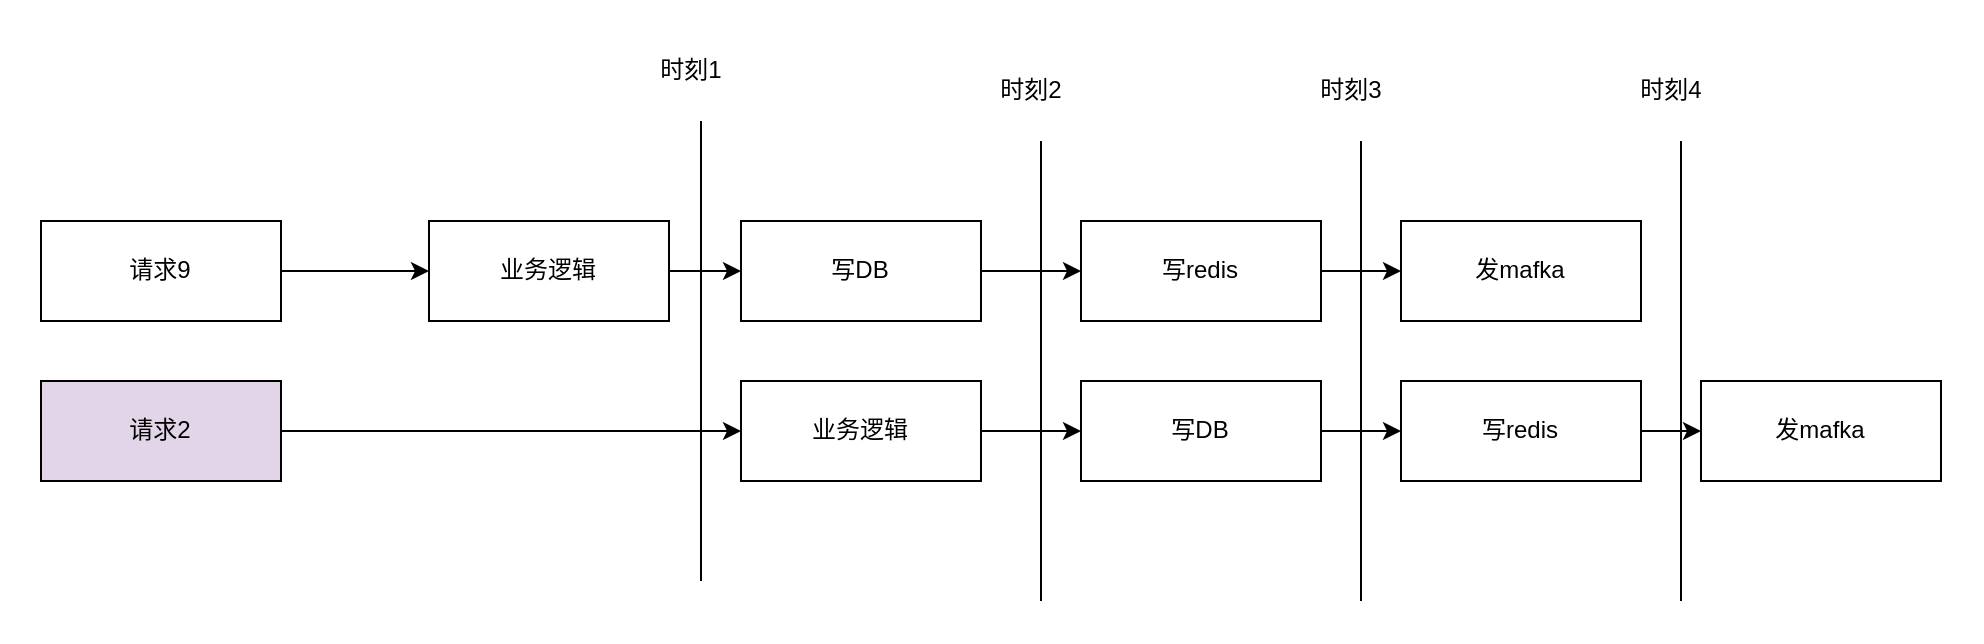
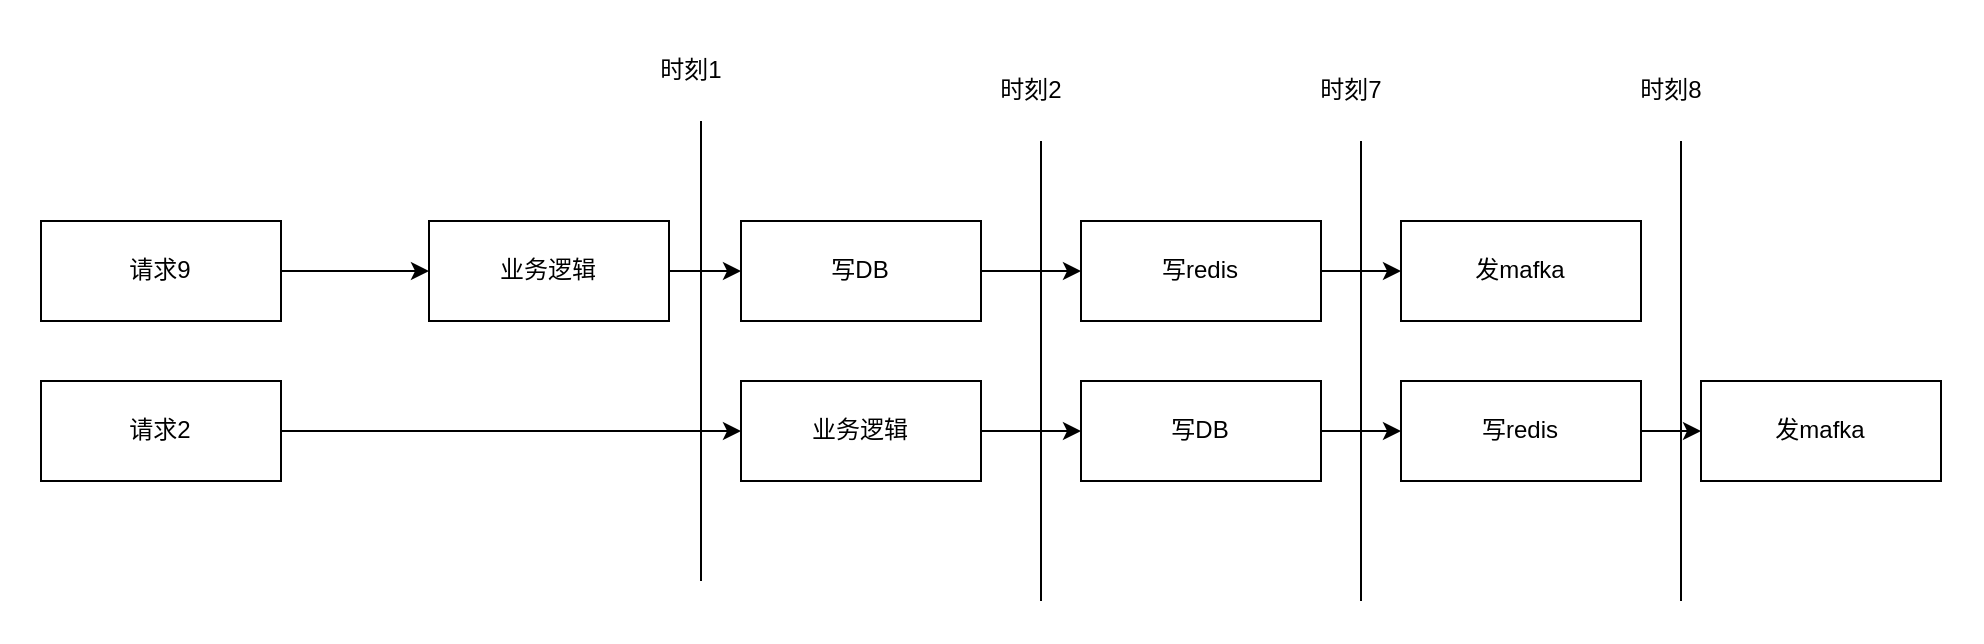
node "时刻3": label "时刻3" -> "时刻7"
node "时刻4": label "时刻4" -> "时刻8"
node "请求2": fillcolor #e1d5e7 -> #ffffff
